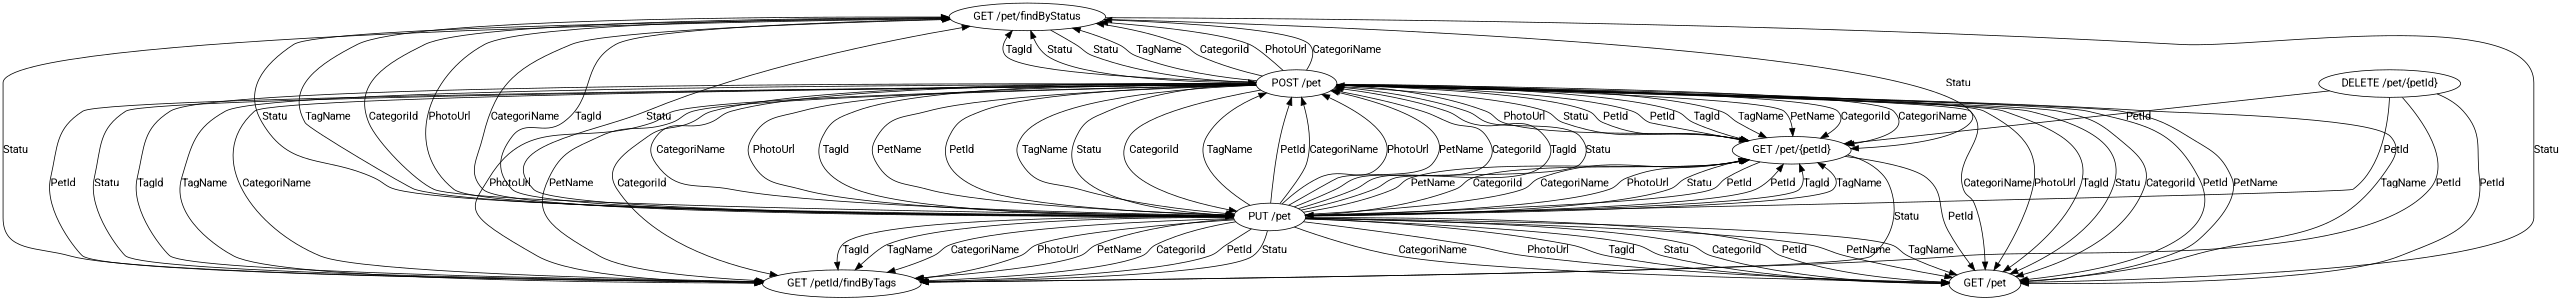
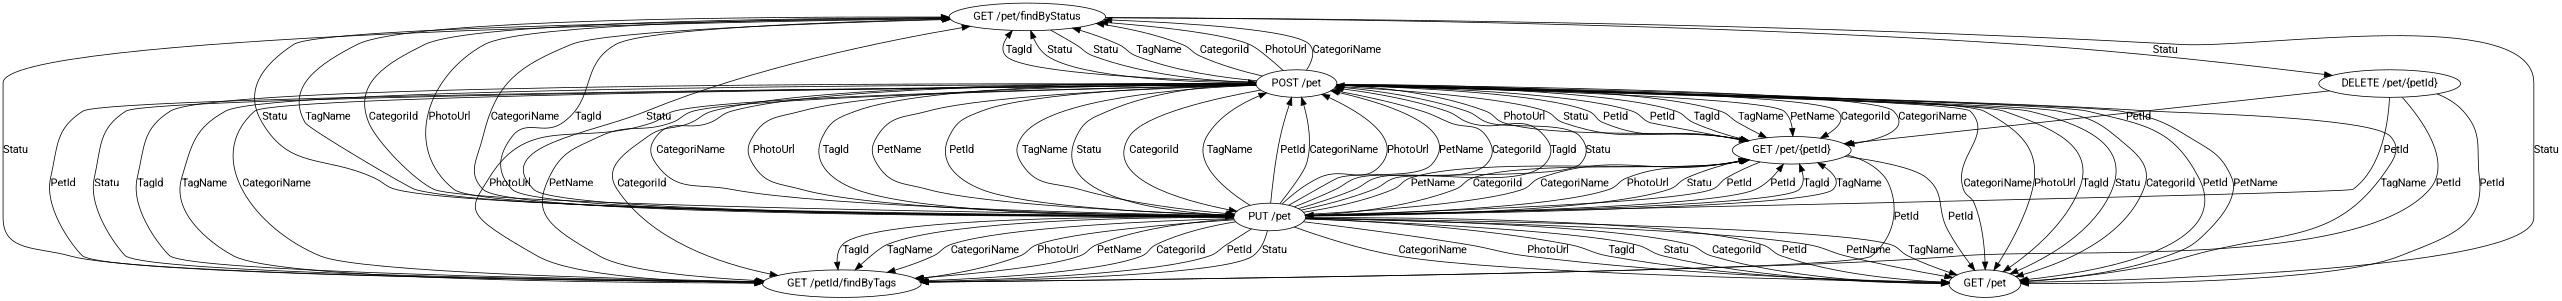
edge "GET /pet/findByStatus" -> "GET /pet/{petId}": now "GET /pet/findByStatus" -> "DELETE /pet/{petId}"
edge "GET /pet/{petId}" -> "GET /petId/findByTags": label "Statu" -> "PetId"
